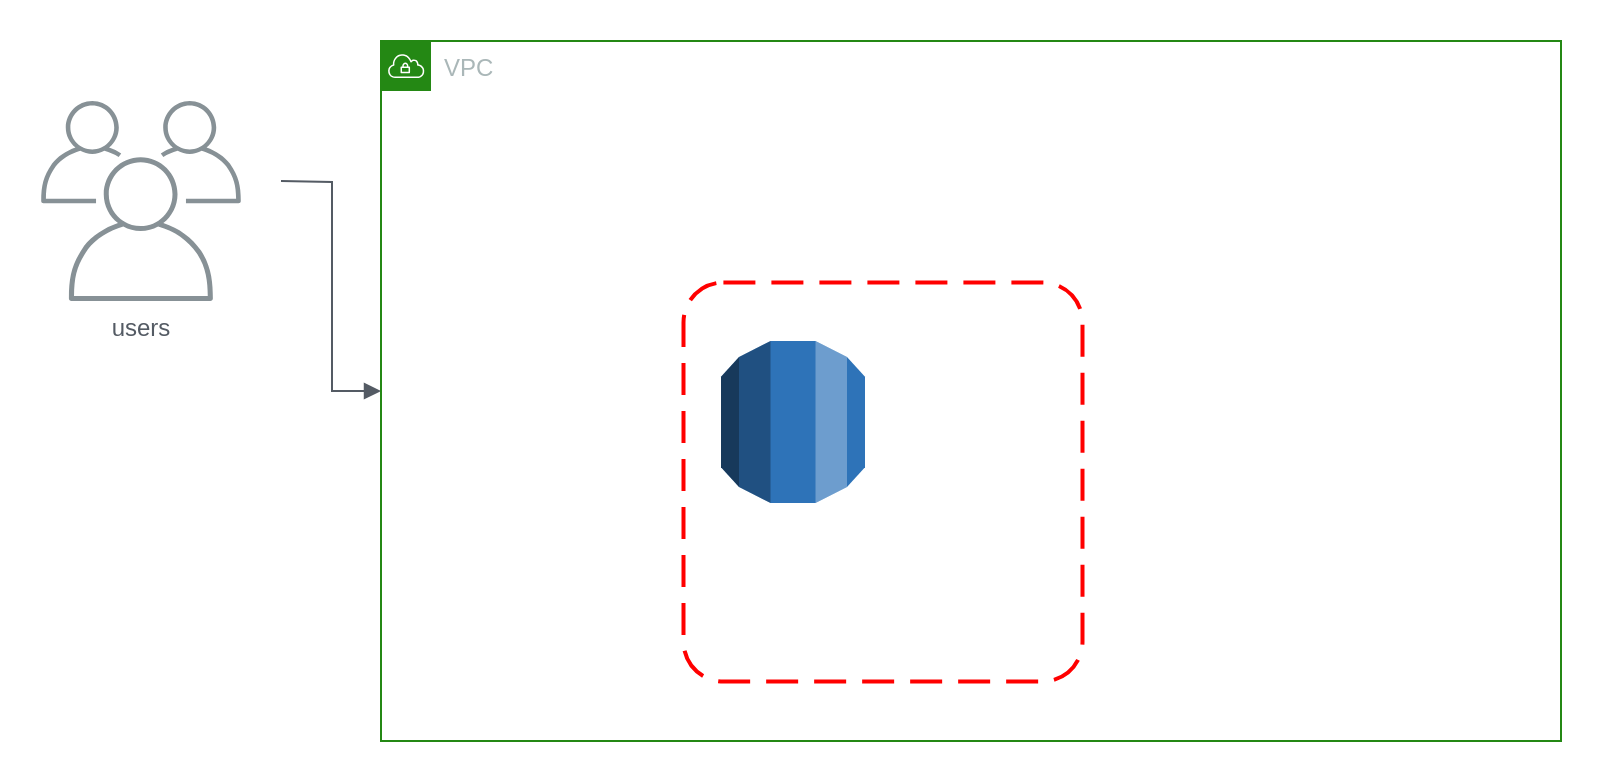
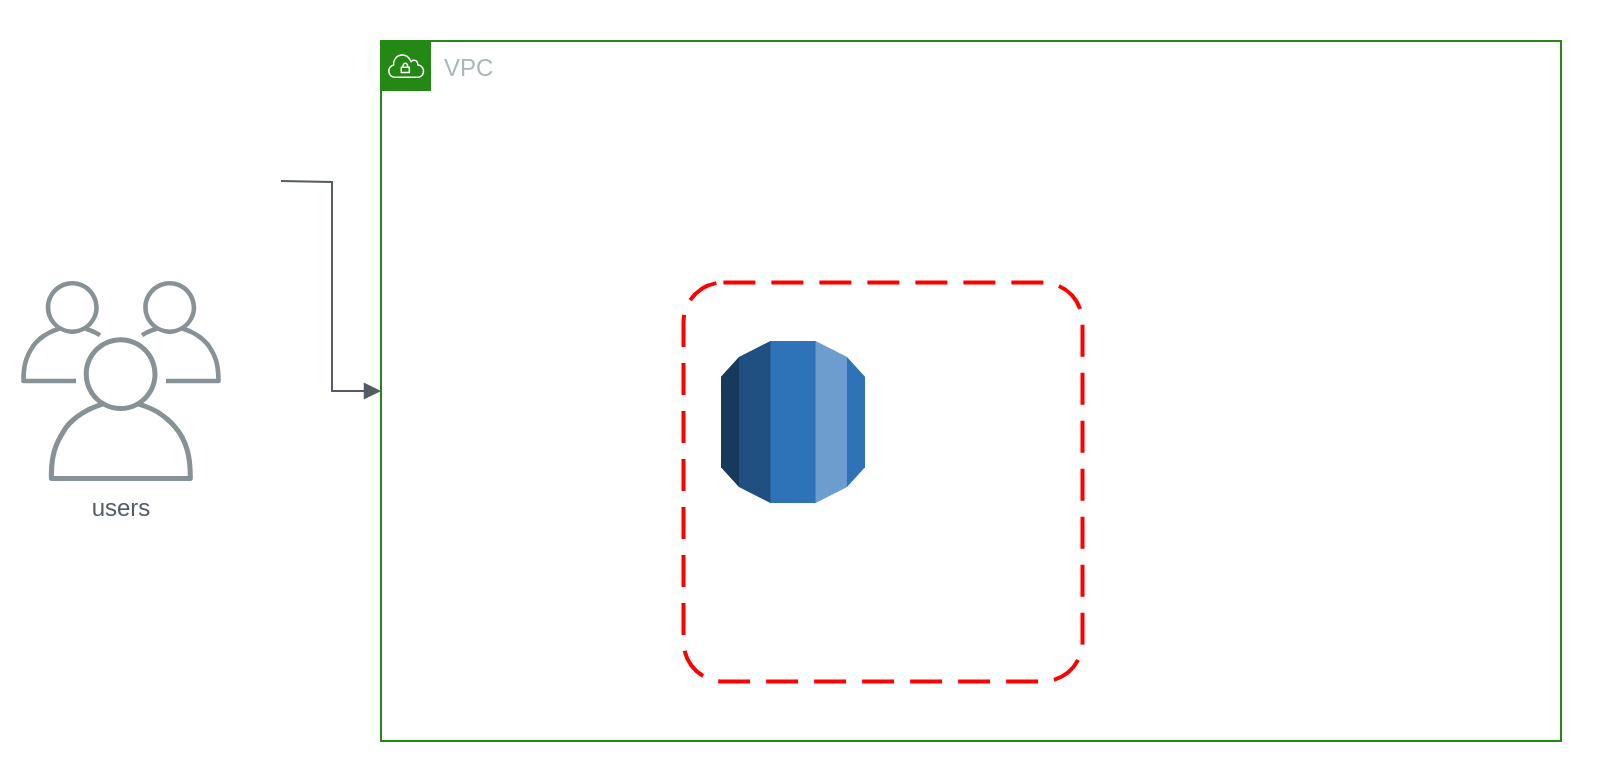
node "users": moved (141, 201) -> (121, 381)
